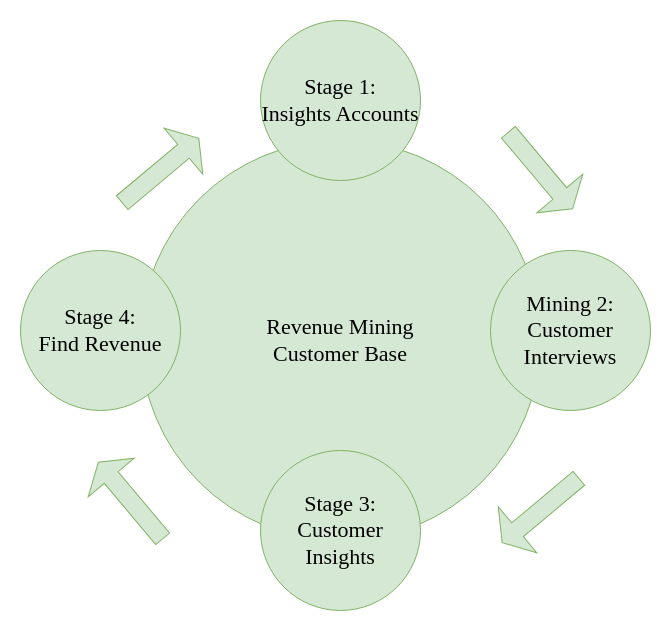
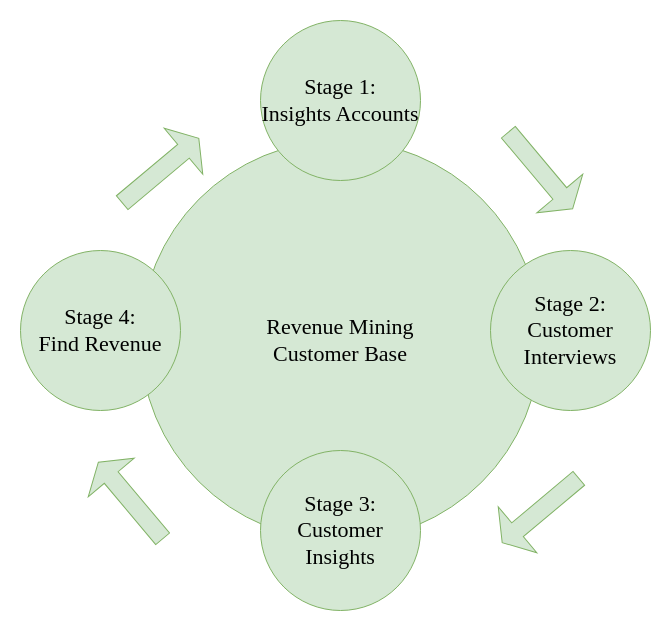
node "Mining 2: Customer Interviews": label "Mining 2: Customer Interviews" -> "Stage 2: Customer Interviews"
